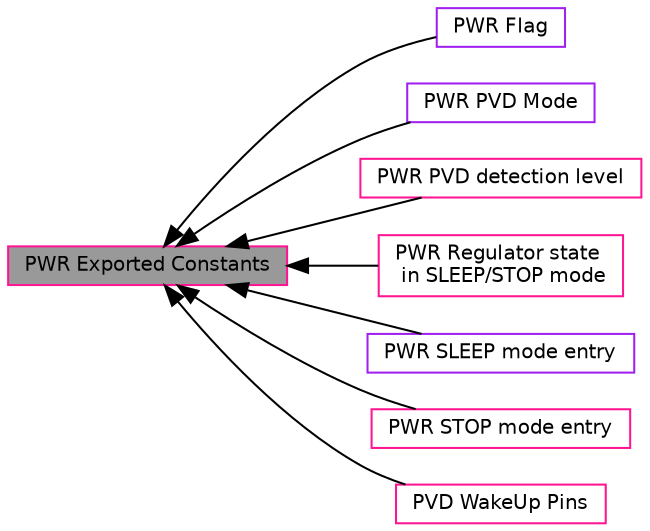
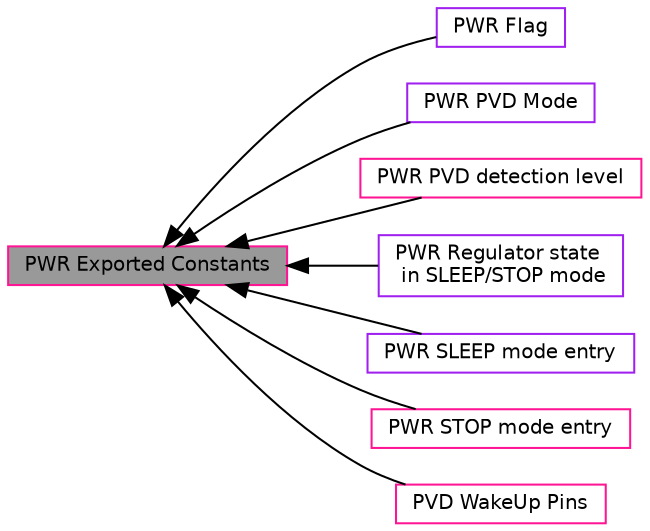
node "PWR Regulator state in SLEEP/STOP mode": color deeppink -> purple
